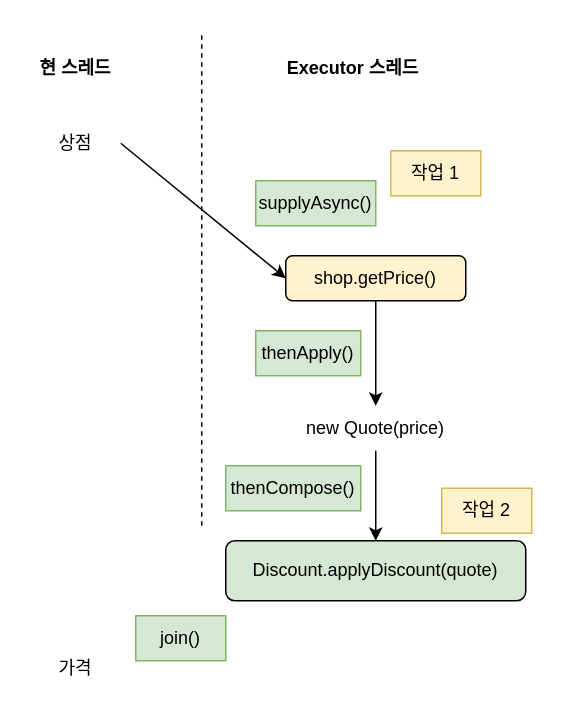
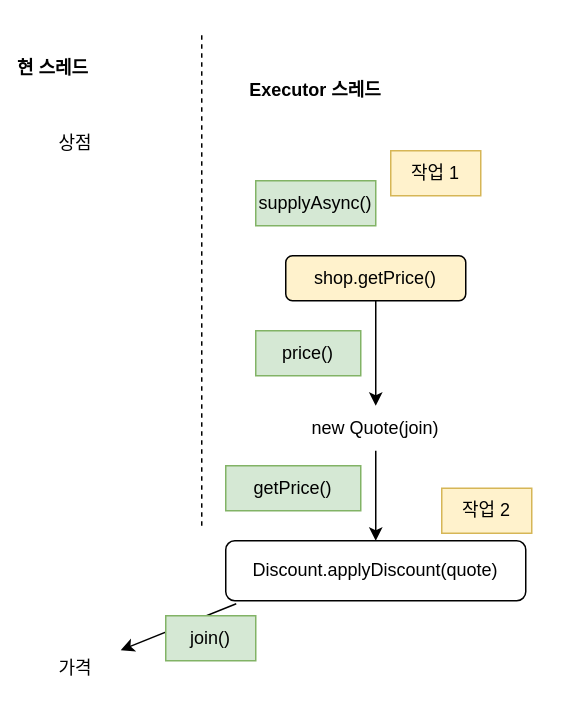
node "현 스레드": moved (76, 68) -> (53, 68)
node "Executor 스레드": moved (353, 68) -> (316, 91)
edge "상점" -> "shop.getPrice()": removed
node "thenApply()": label "thenApply()" -> "price()"
node "new Quote(price)": label "new Quote(price)" -> "new Quote(join)"
node "thenCompose()": label "thenCompose()" -> "getPrice()"
node "Discount.applyDiscount(quote)": fillcolor #d5e8d4 -> #ffffff
edge "Discount.applyDiscount(quote)" -> "가격": added
node "join()": moved (181, 638) -> (211, 638)
